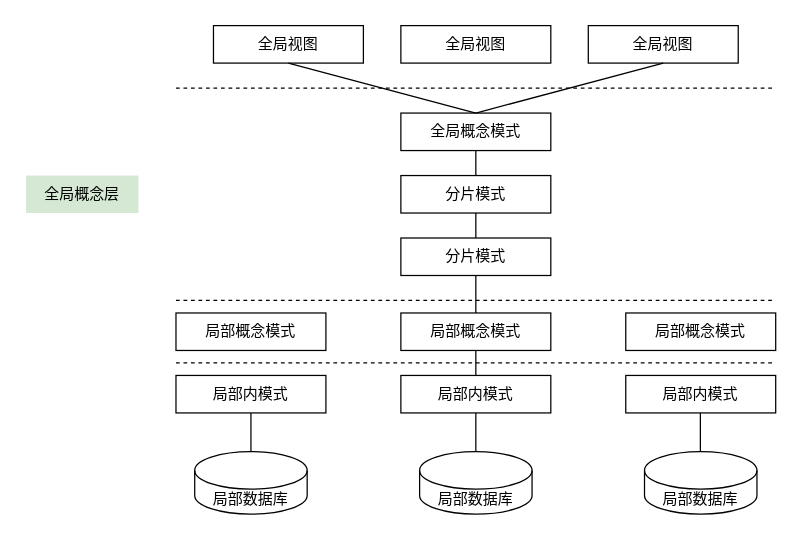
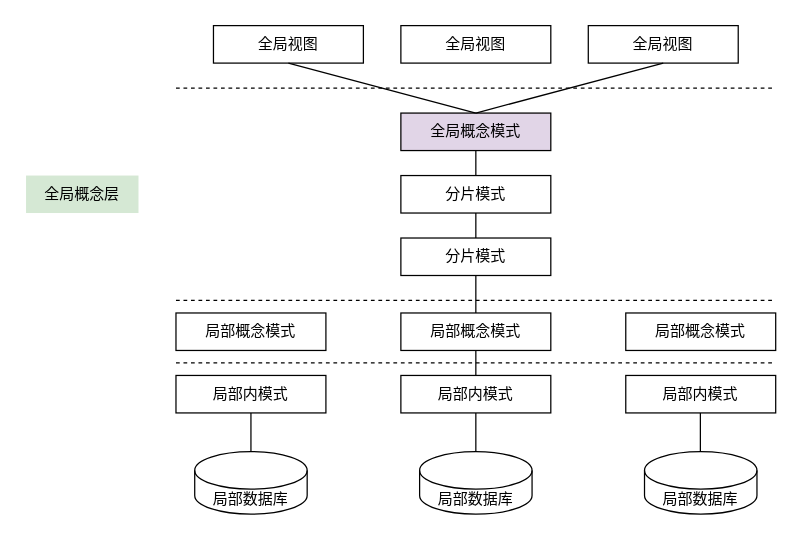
node "全局概念模式": fillcolor #ffffff -> #e1d5e7
